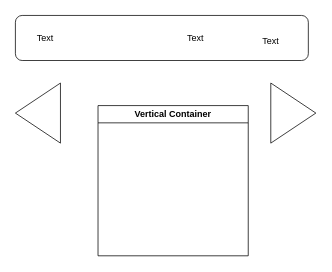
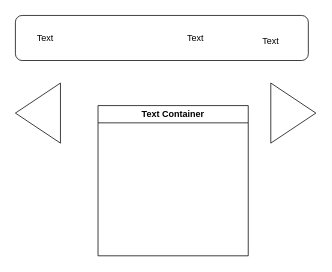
node "Vertical Container": label "Vertical Container" -> "Text Container"
